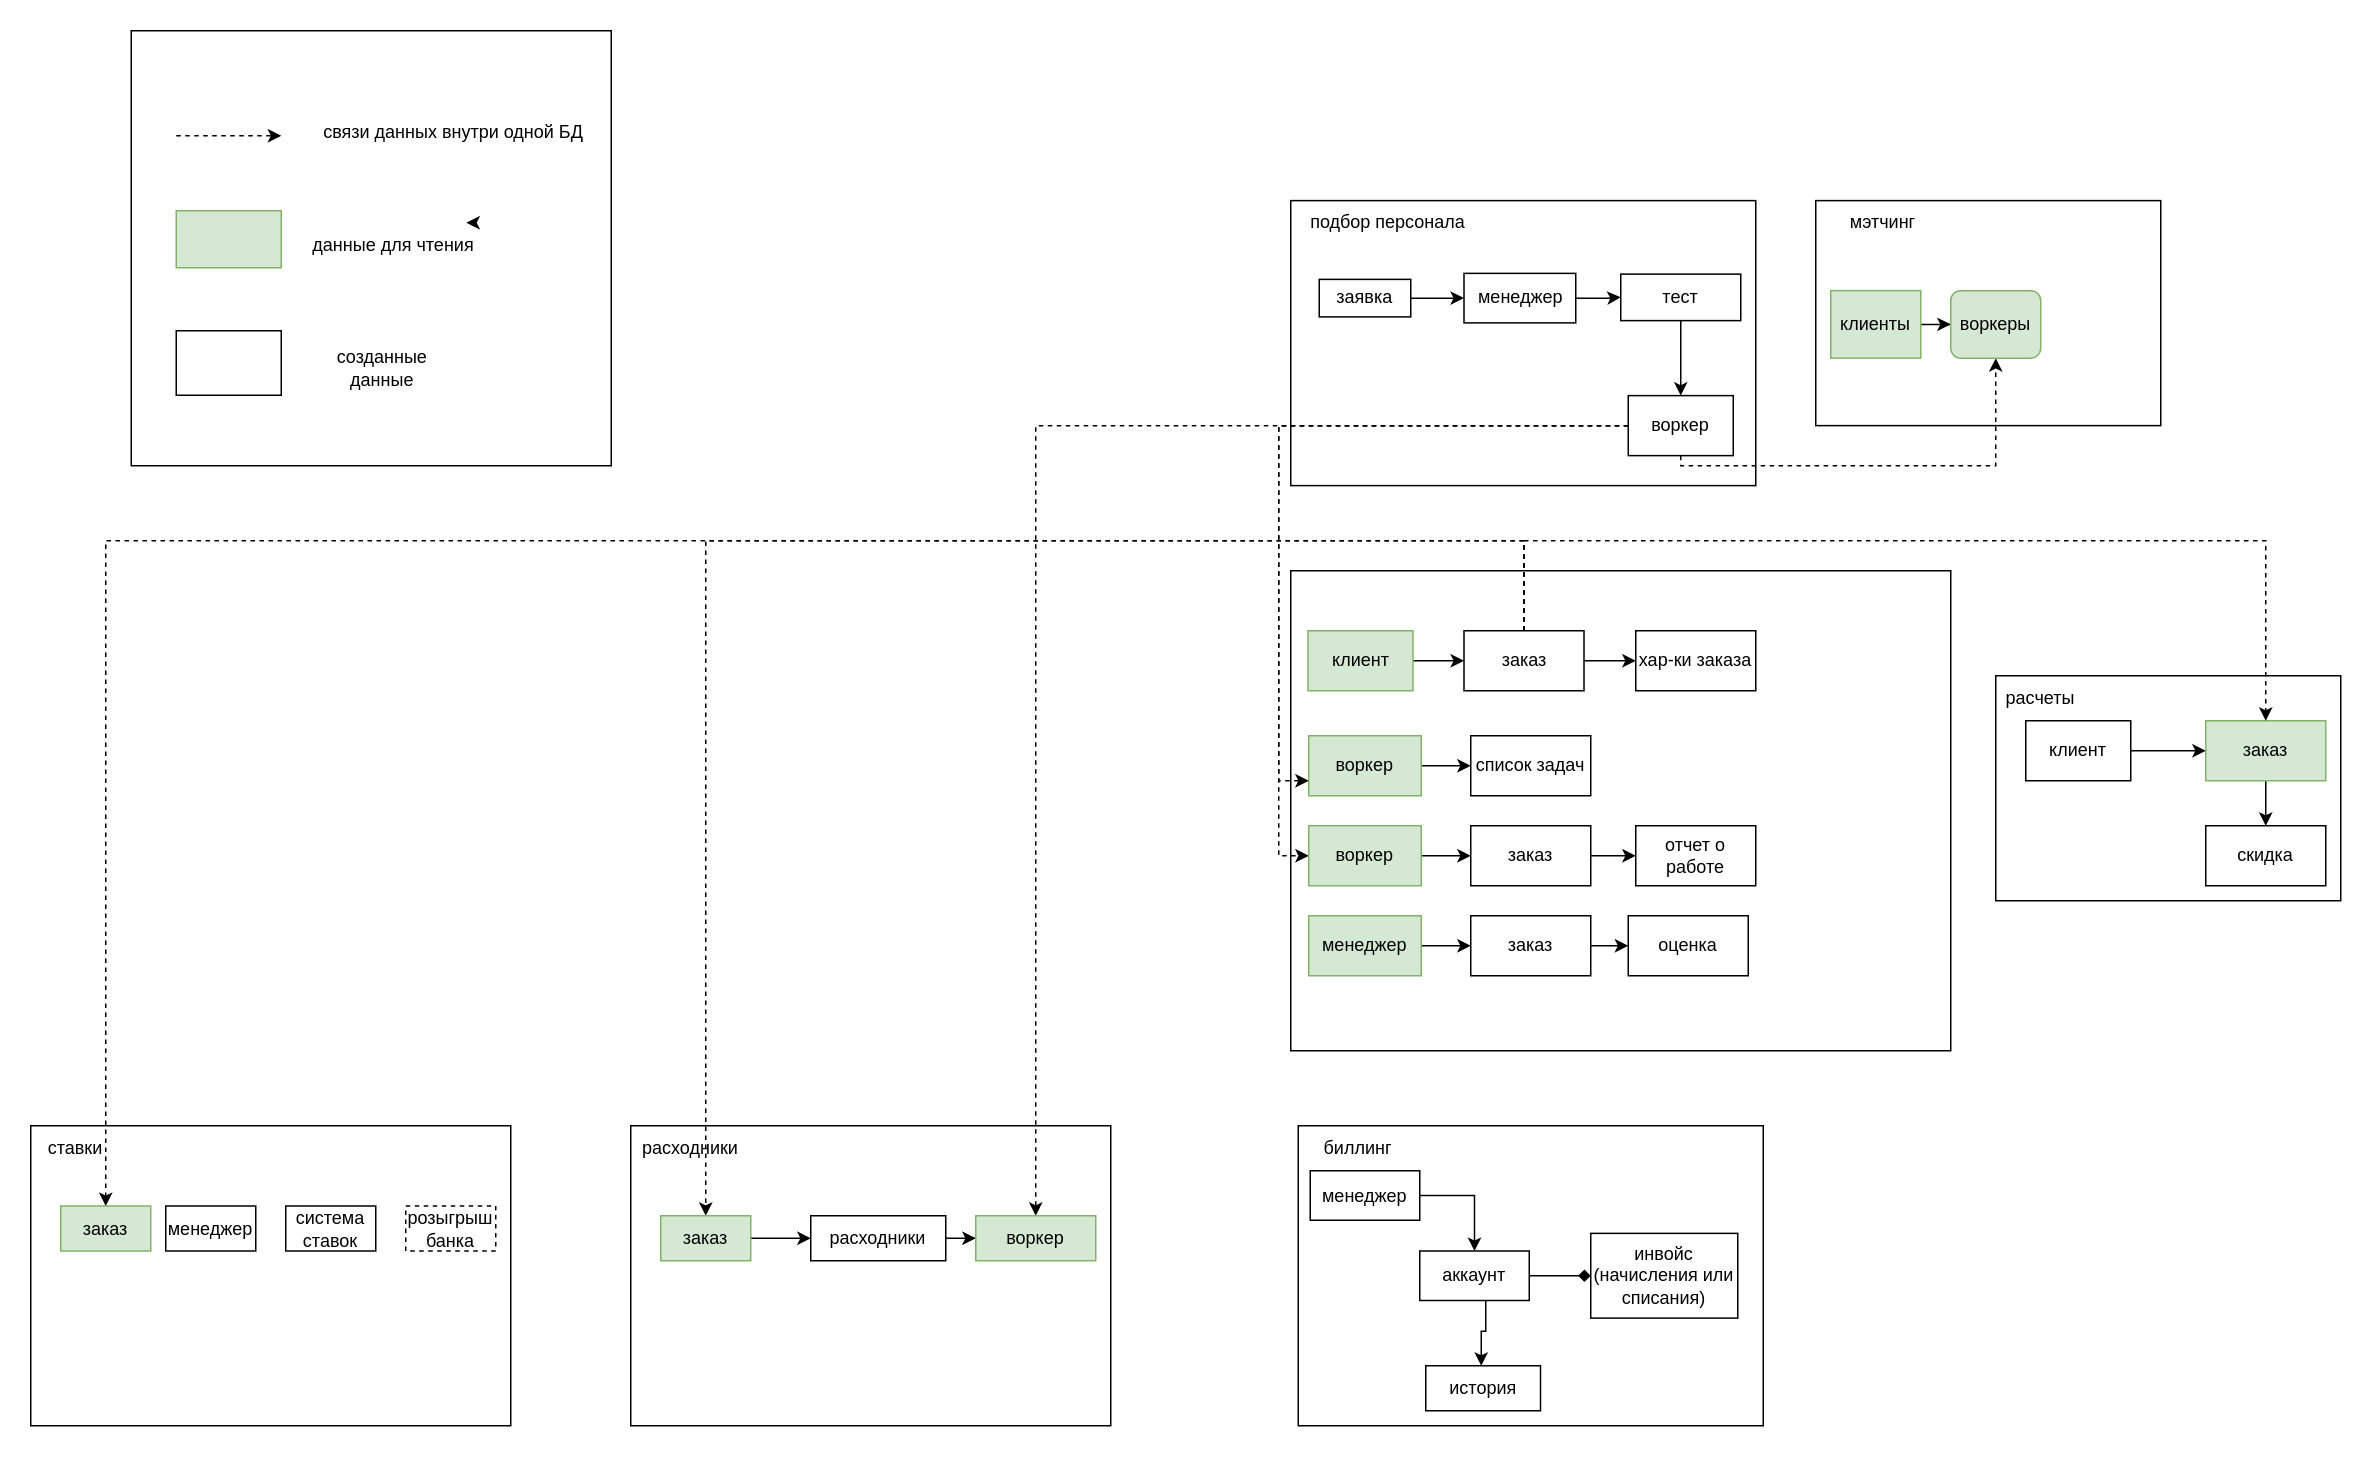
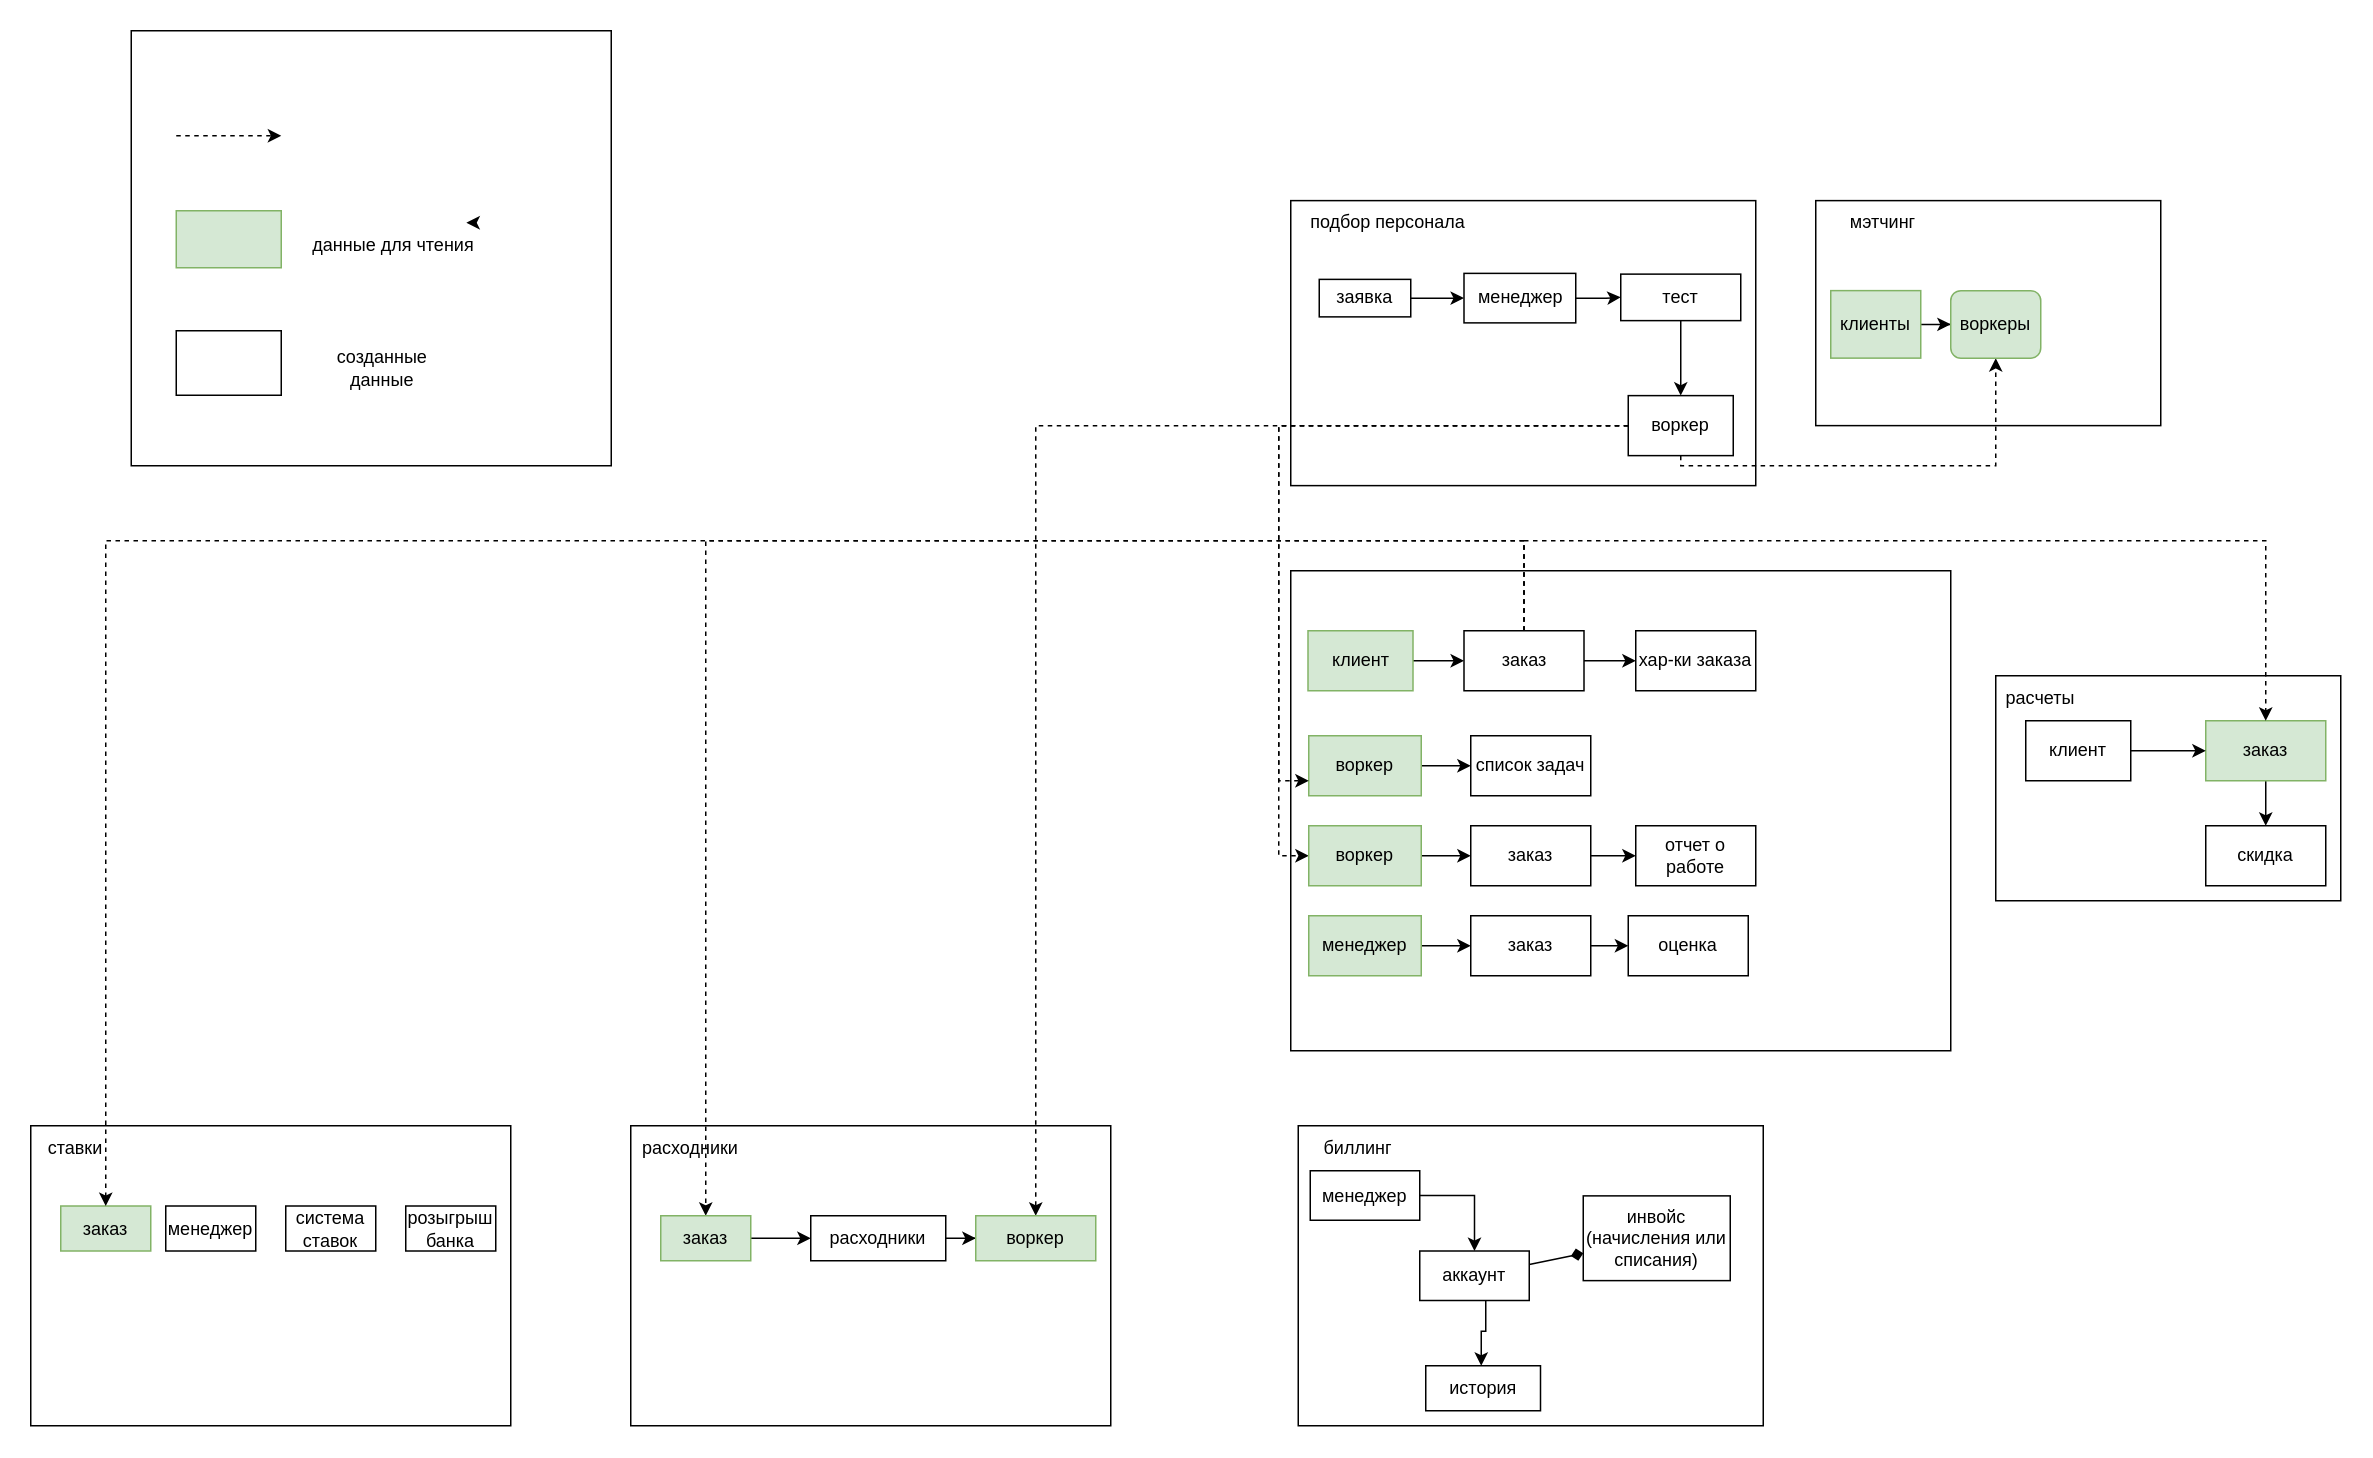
node "связи данных внутри одной БД": removed
node "розыгрыш банка": style dashed -> solid
node "инвойс (начисления или списания)": moved (1664, 1276) -> (1657, 1238)
